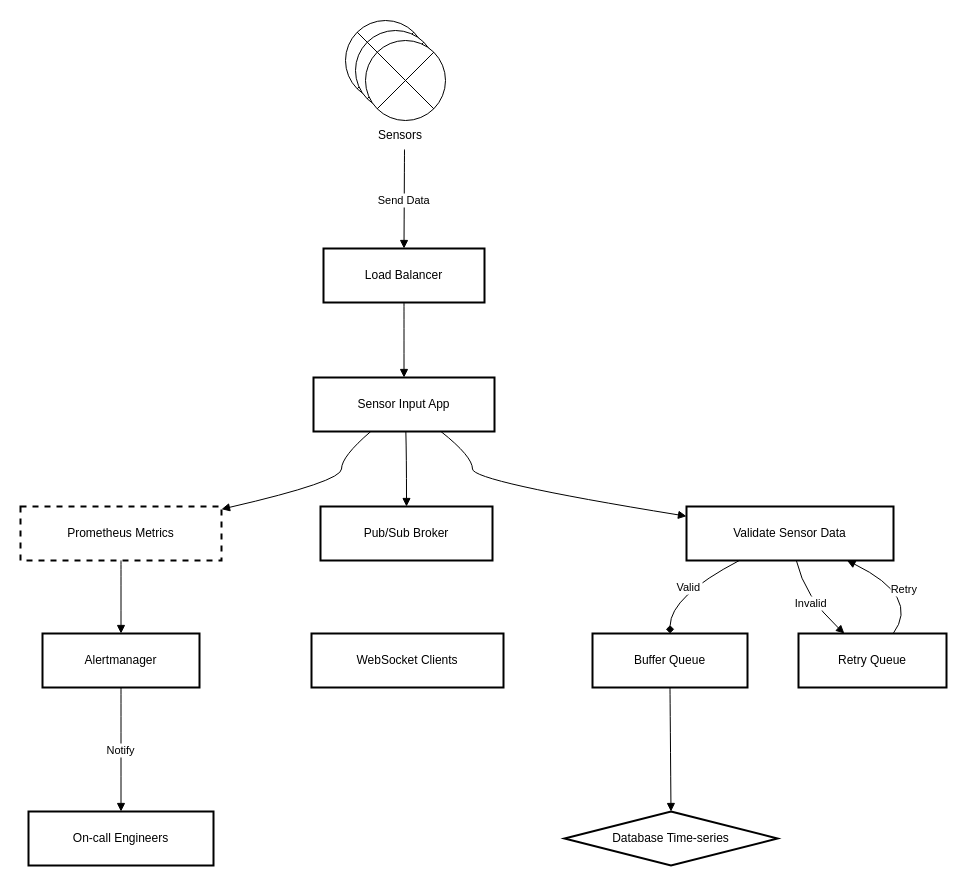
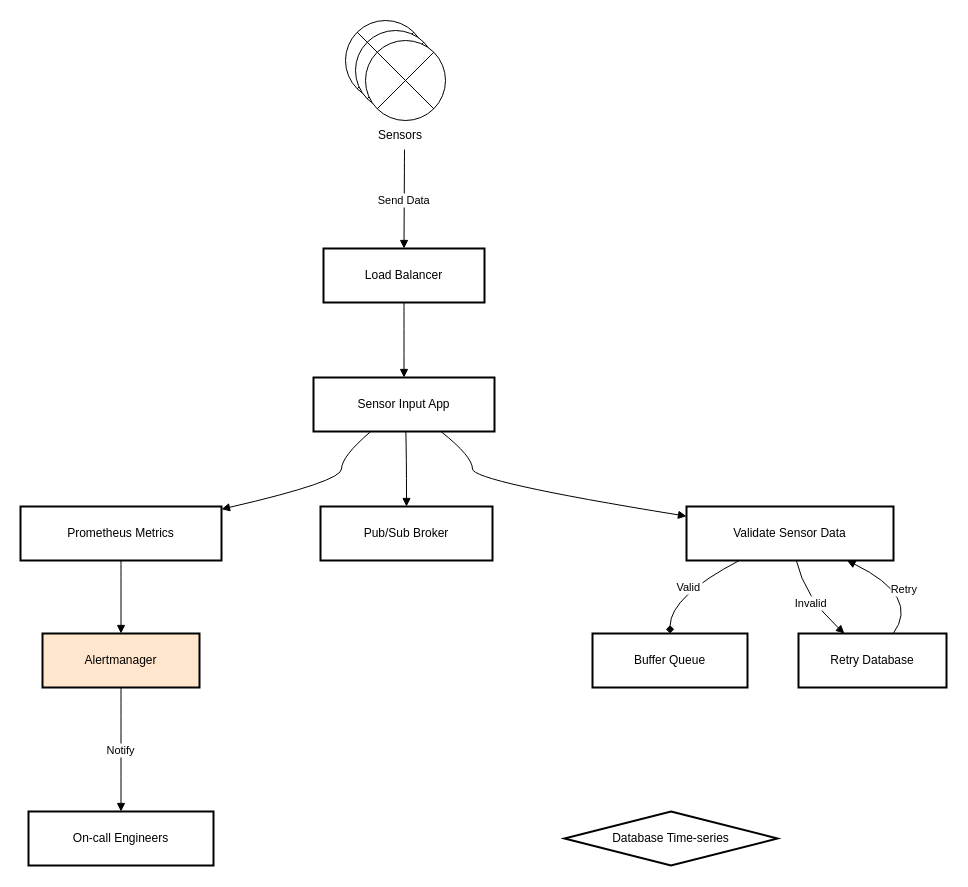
node "Prometheus Metrics": style dashed -> solid
node "Alertmanager": fillcolor #ffffff -> #ffe6cc
node "WebSocket Clients": removed
node "Retry Queue": label "Retry Queue" -> "Retry Database"
edge "Buffer Queue" -> "Database Time-series": removed
